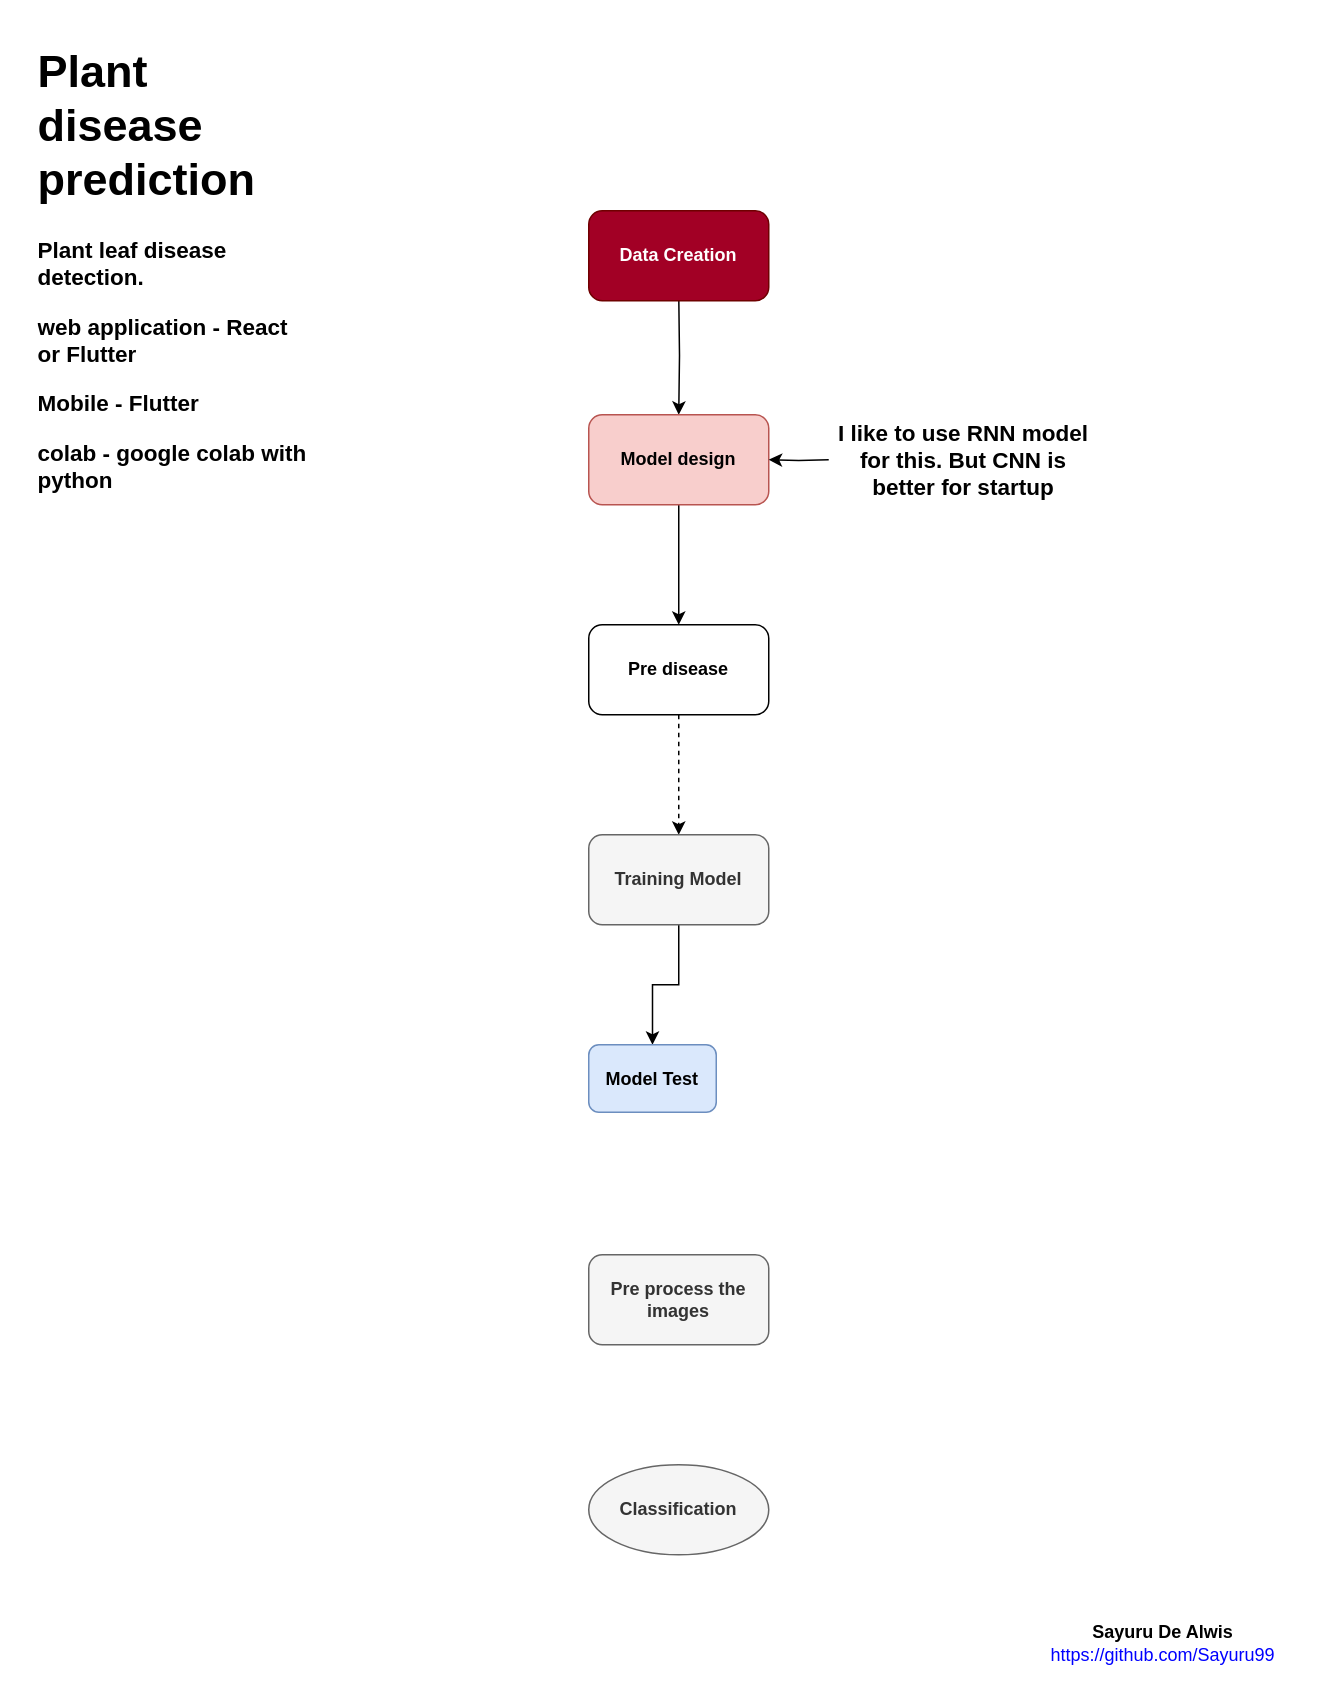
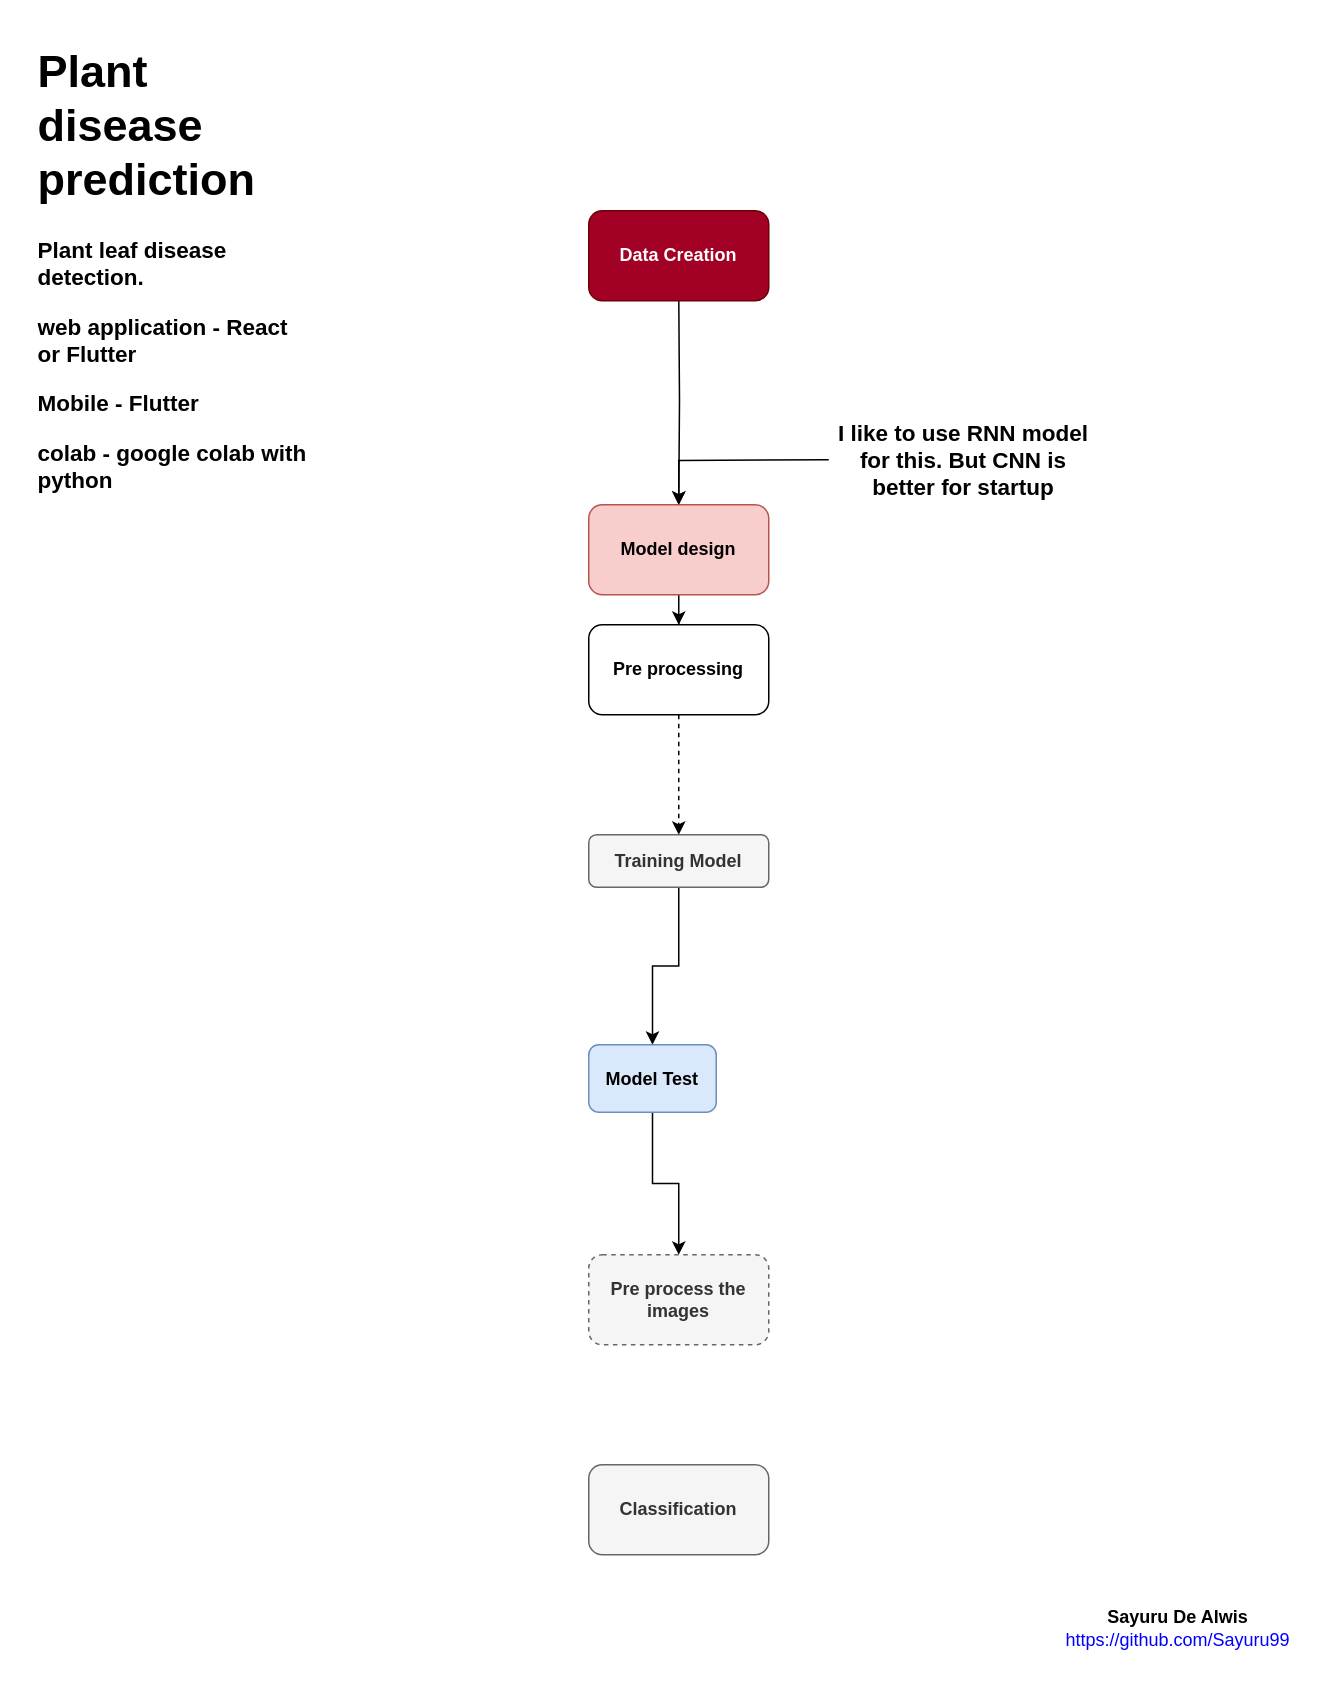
node "Model design": moved (679, 460) -> (679, 550)
node "Pre disease": label "Pre disease" -> "Pre processing"
node "Training Model": size 180x90 -> 180x53
edge "Model Test" -> "Pre process the images": added
node "Pre process the images": style solid -> dashed
node "Classification": shape ellipse -> rounded rectangle
node "Sayuru De Alwis https://github.com/Sayuru99": moved (1163, 1643) -> (1178, 1628)
